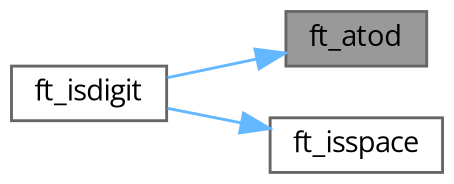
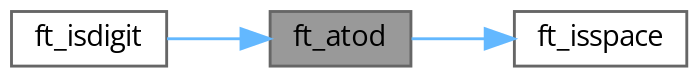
edge "ft_isdigit" -> "ft_isspace": now "ft_atod" -> "ft_isspace"
